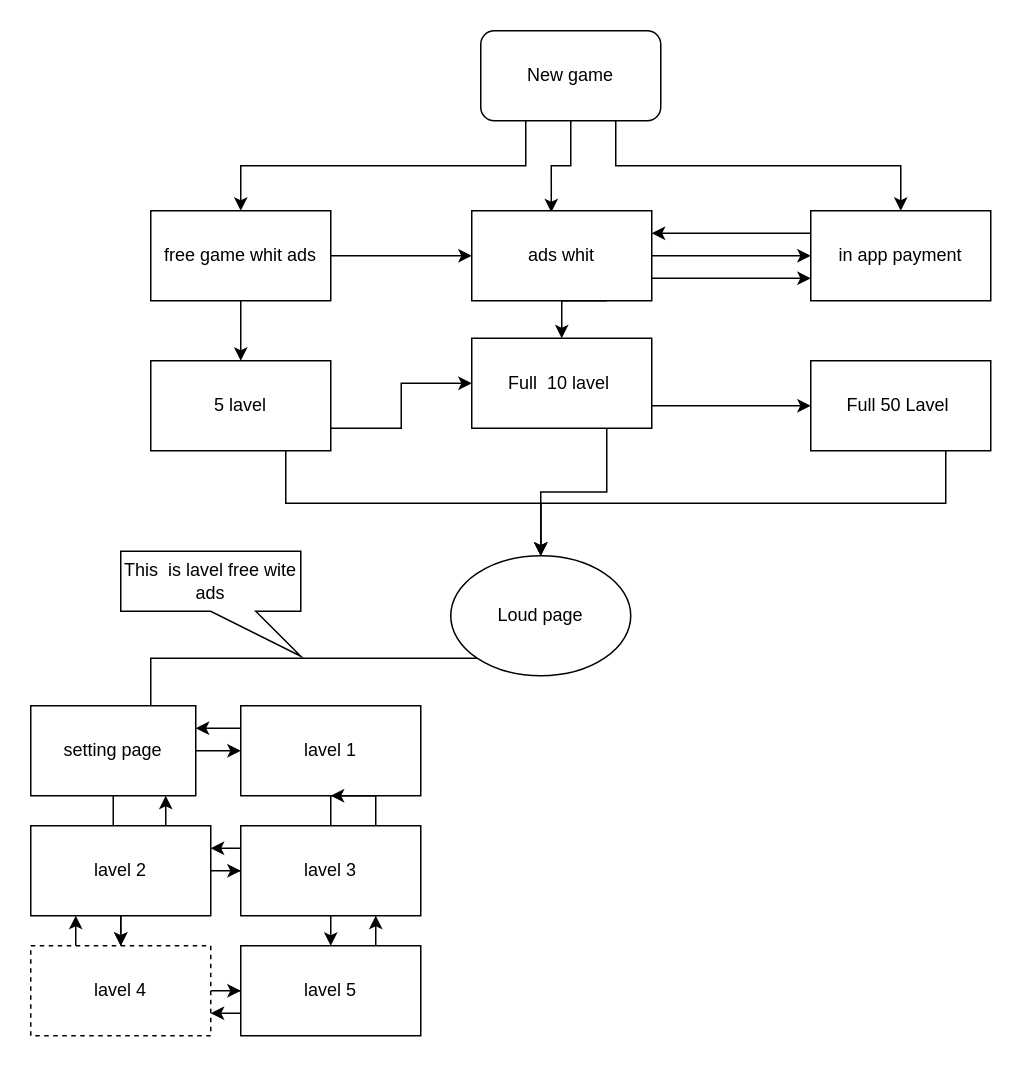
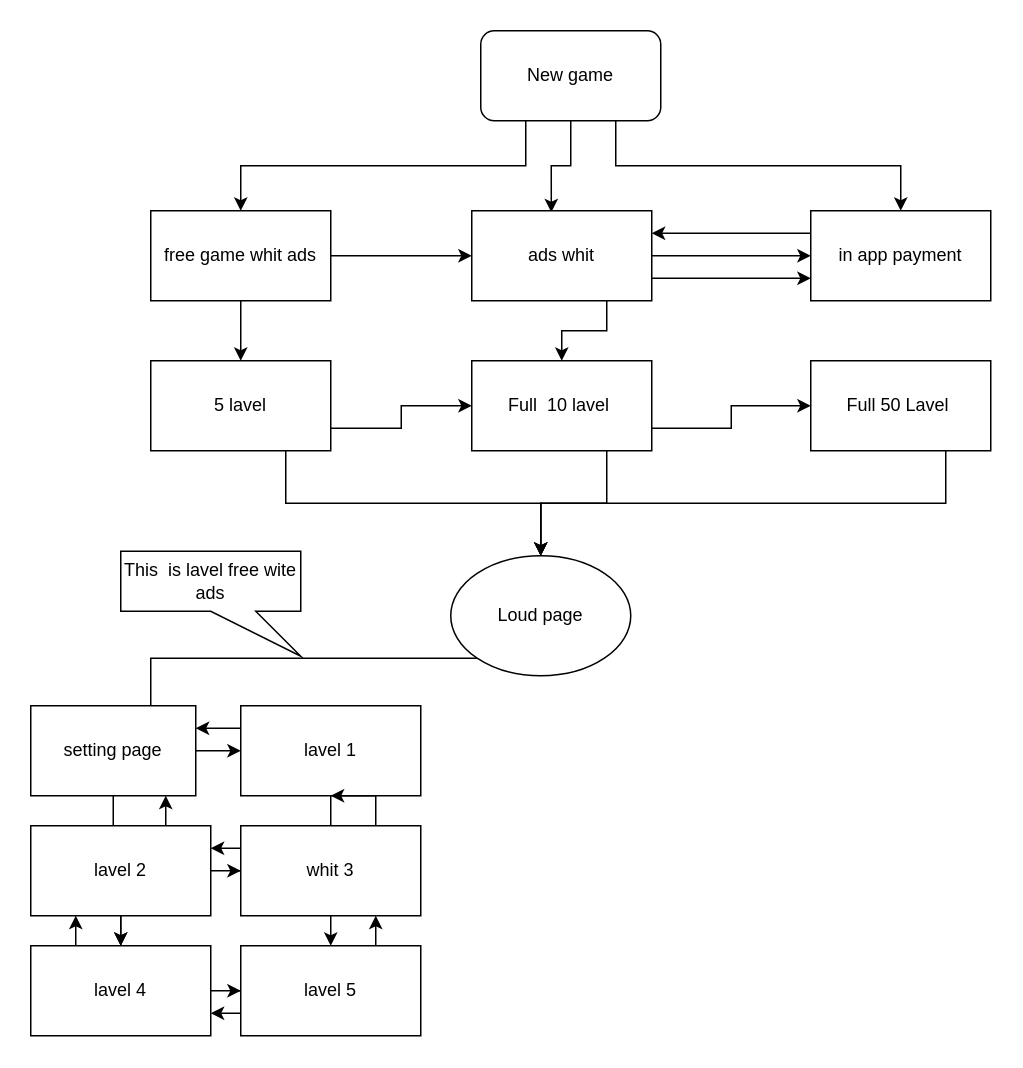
node "Full 10 lavel": moved (562, 383) -> (562, 406)
node "lavel 3": label "lavel 3" -> "whit 3"
node "lavel 4": style dashed -> solid
